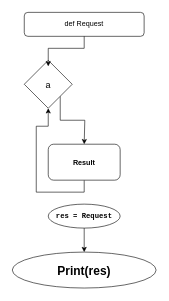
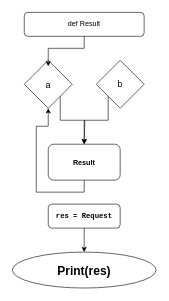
node "def Request": label "def Request" -> "def Result"
node "b": added
edge "b" -> "Result": added
node "res = Request": shape ellipse -> rounded rectangle
